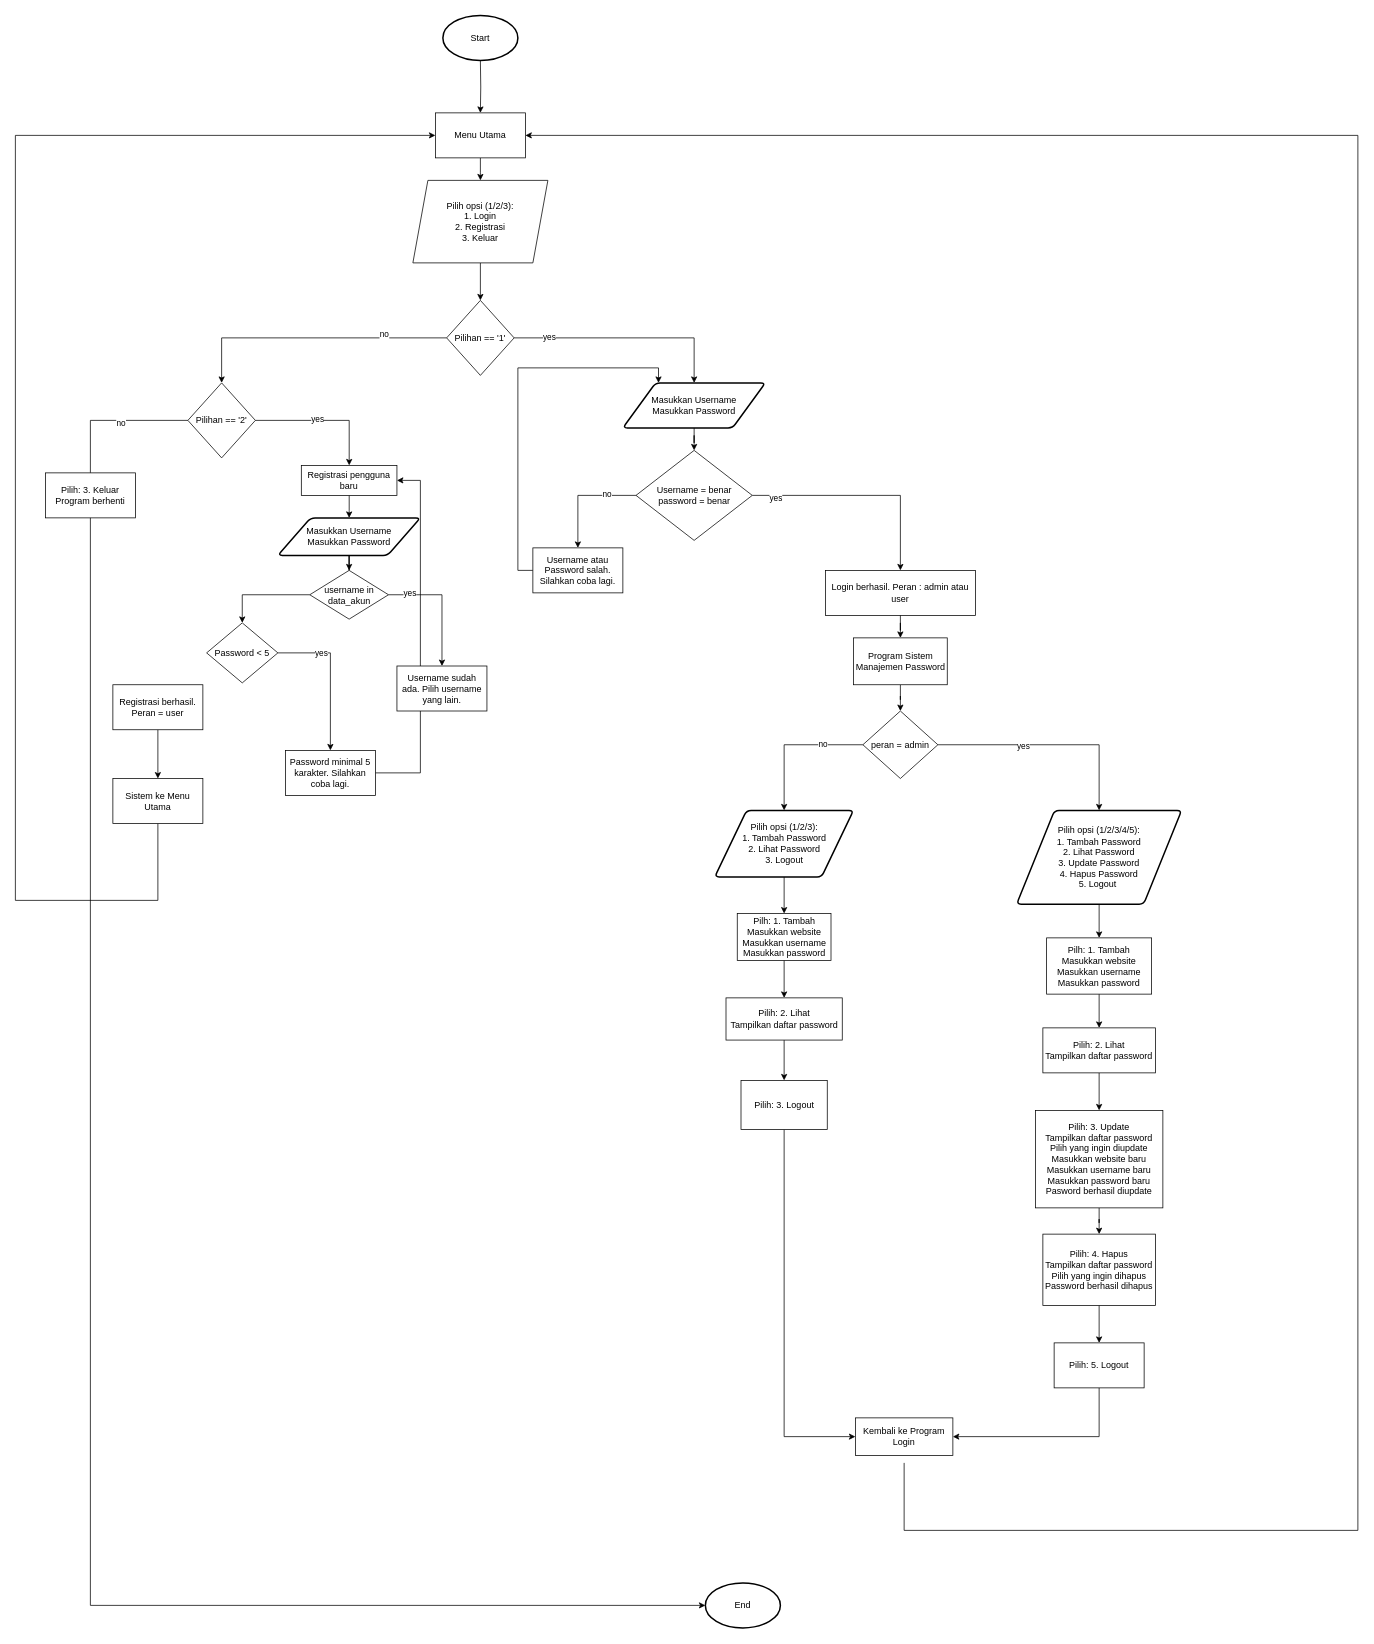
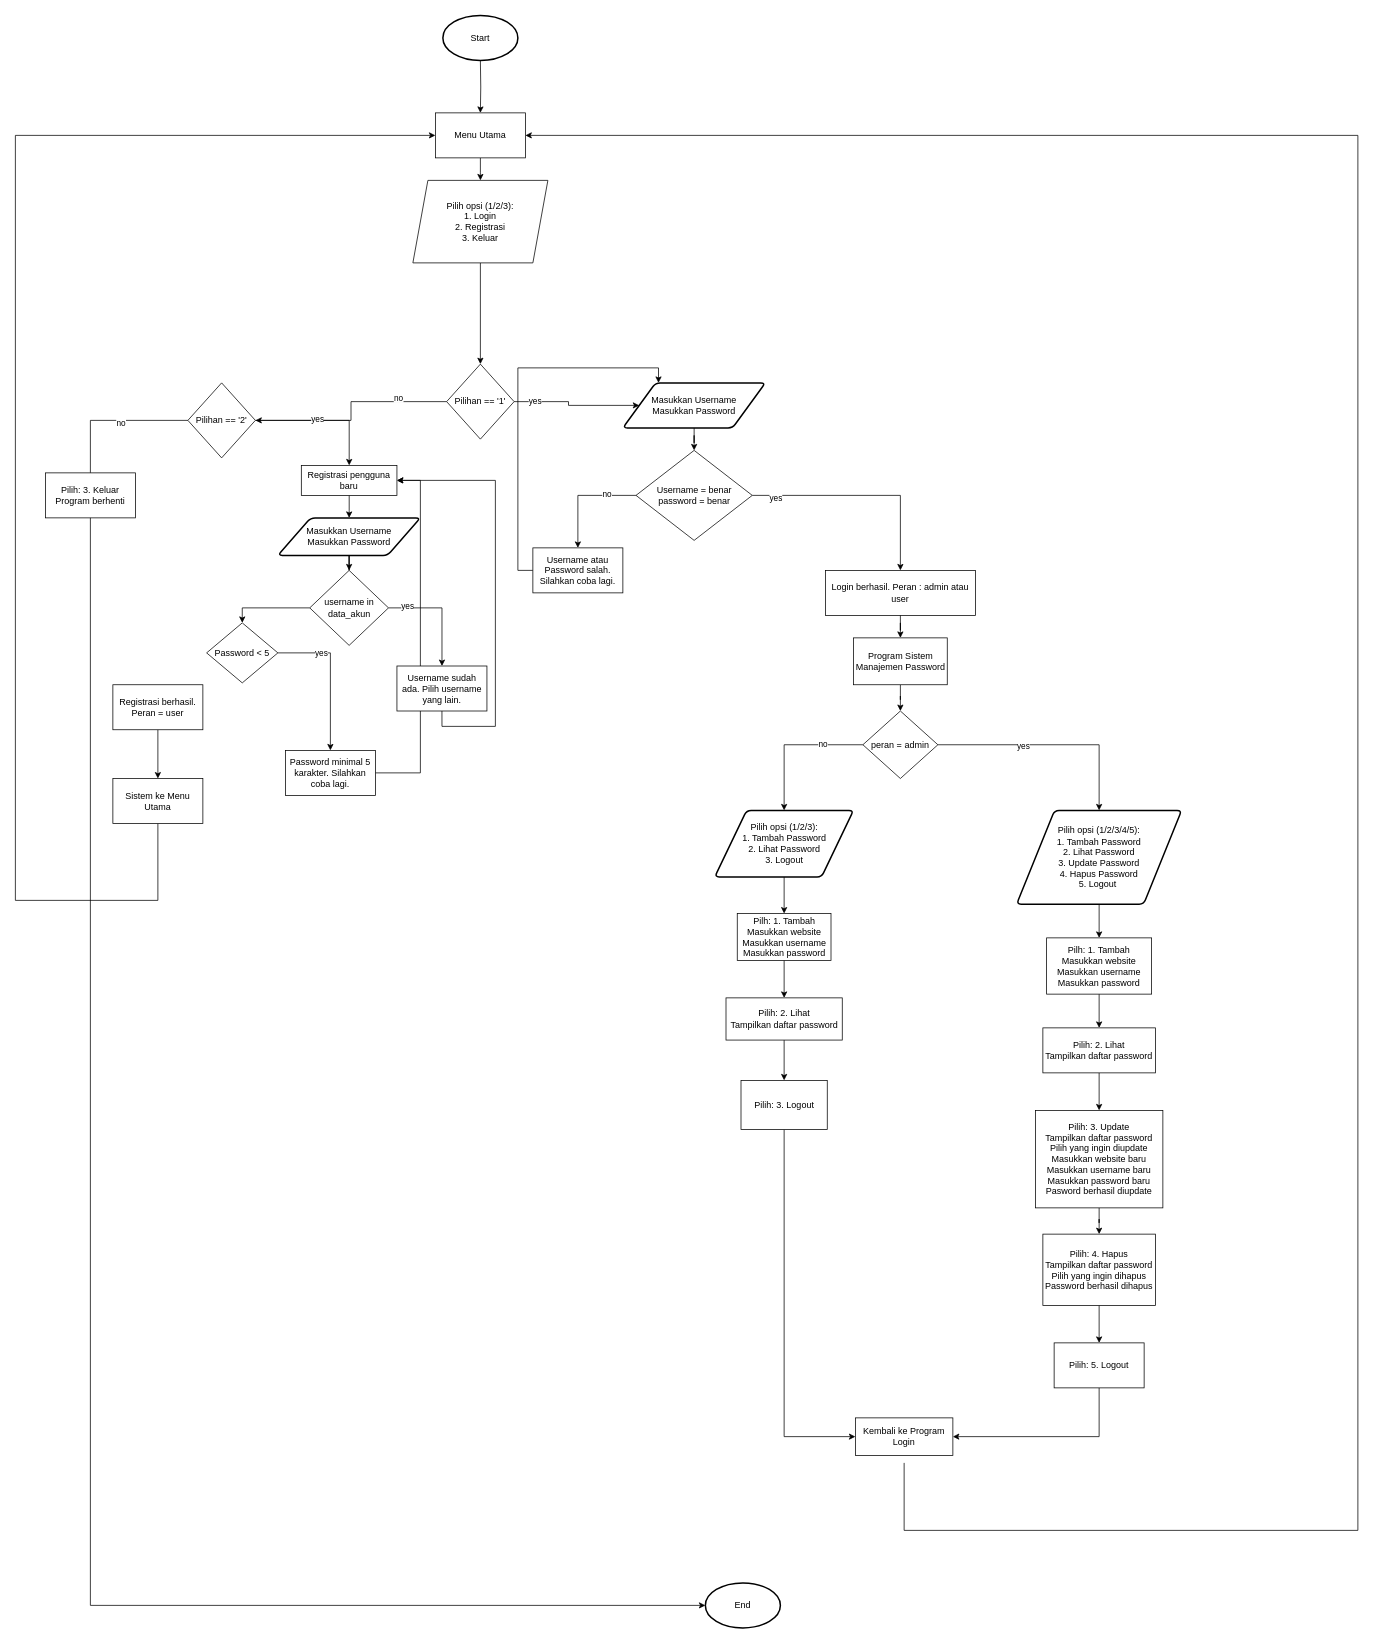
node "Pilihan == '1'": moved (480, 338) -> (480, 402)
node "username in data_akun": size 79x49 -> 79x75
edge "Username sudah ada. Pilih username yang lain." -> "Registrasi pengguna baru": added
